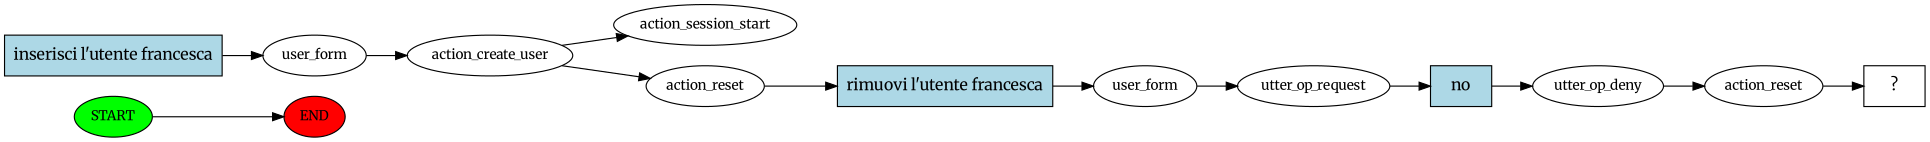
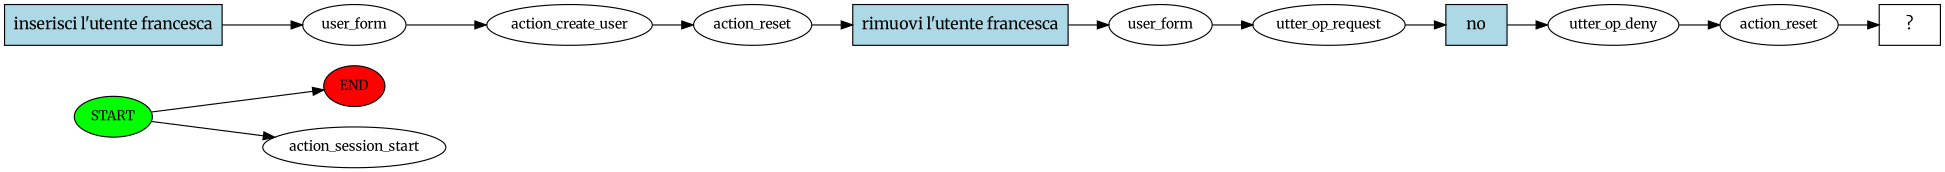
edge "action_create_user" -> "action_session_start": now "START" -> "action_session_start"
